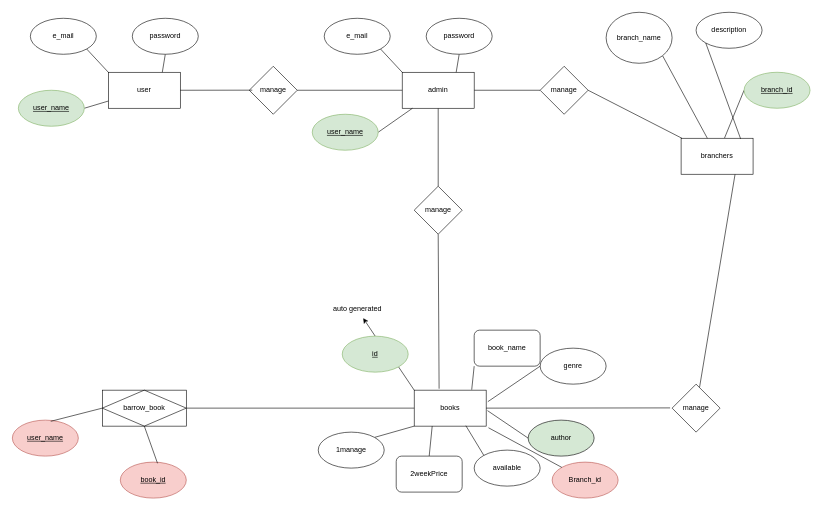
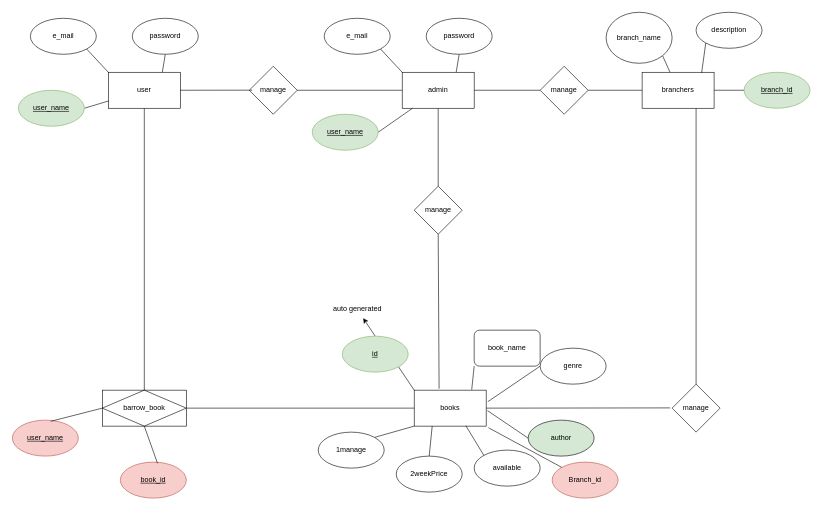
node "branchers": moved (717, 156) -> (678, 90)
edge "user" -- "barrow_book": added
node "2weekPrice": shape rounded rectangle -> ellipse
